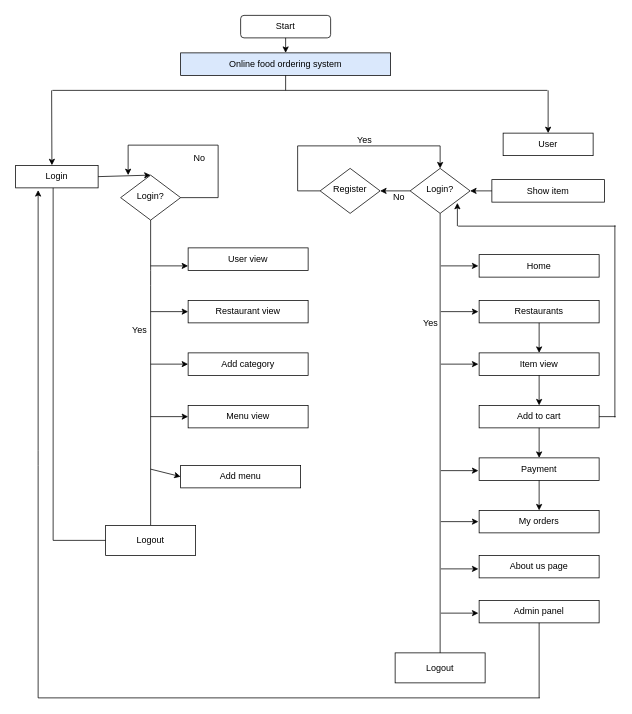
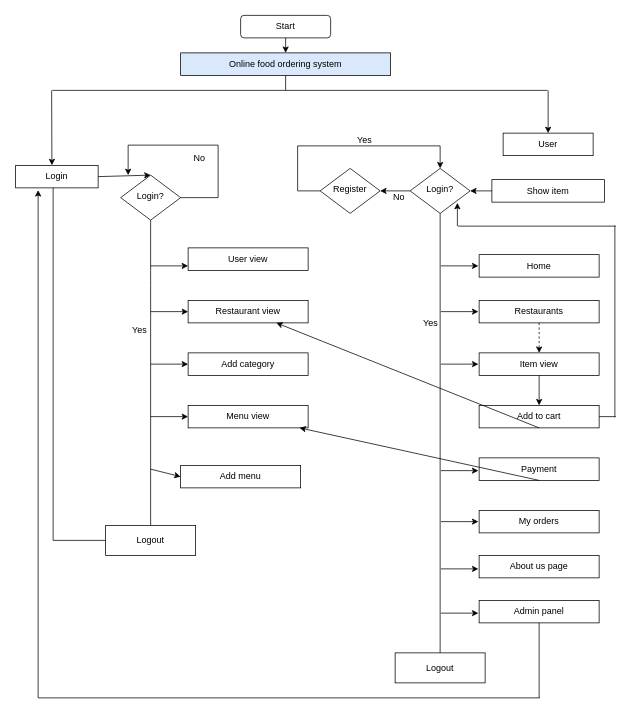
edge "Restaurants" -> "Item view": style solid -> dashed
edge "Add to cart" -> "Payment": now "Add to cart" -> "Restaurant view"
edge "Payment" -> "My orders": now "Payment" -> "Menu view"
